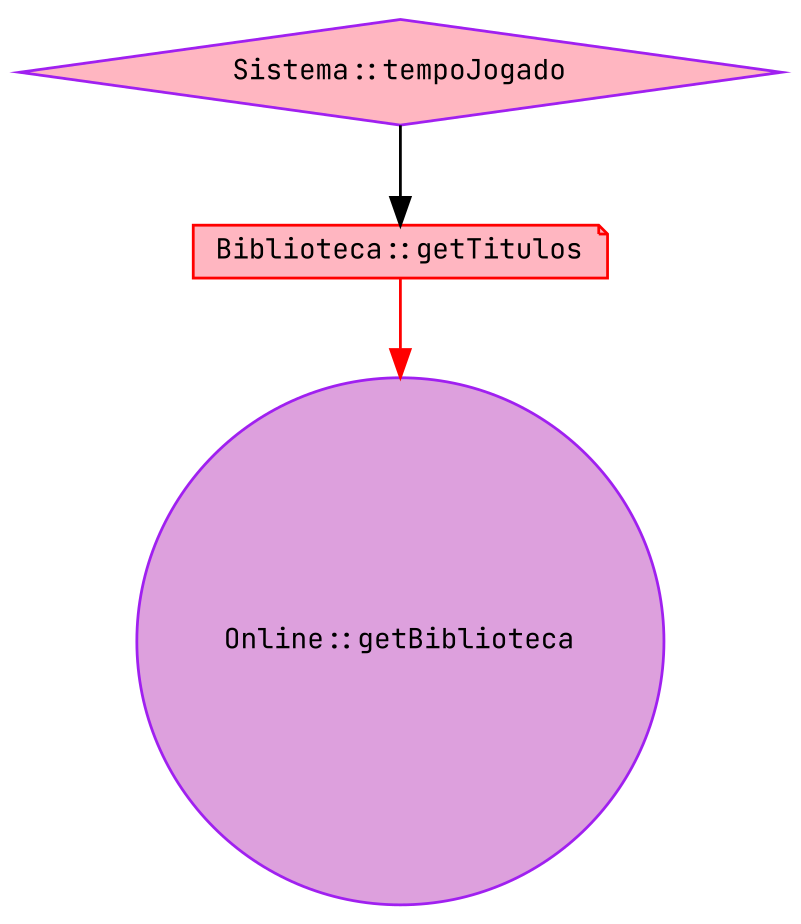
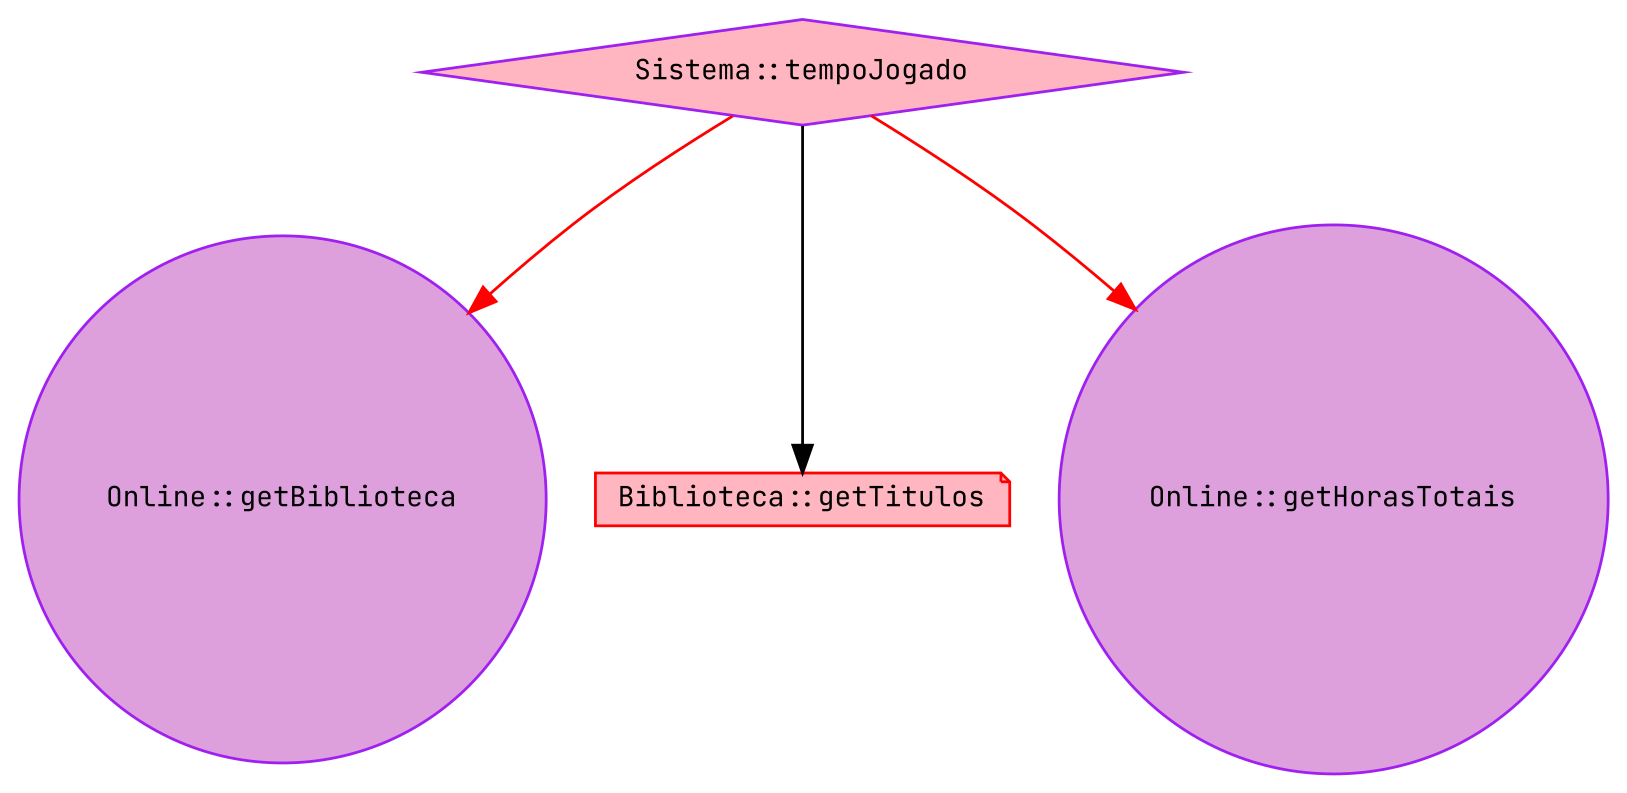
edge "Biblioteca::getTitulos" -> "Online::getBiblioteca": now "Sistema::tempoJogado" -> "Online::getBiblioteca"
node "Online::getHorasTotais": added
